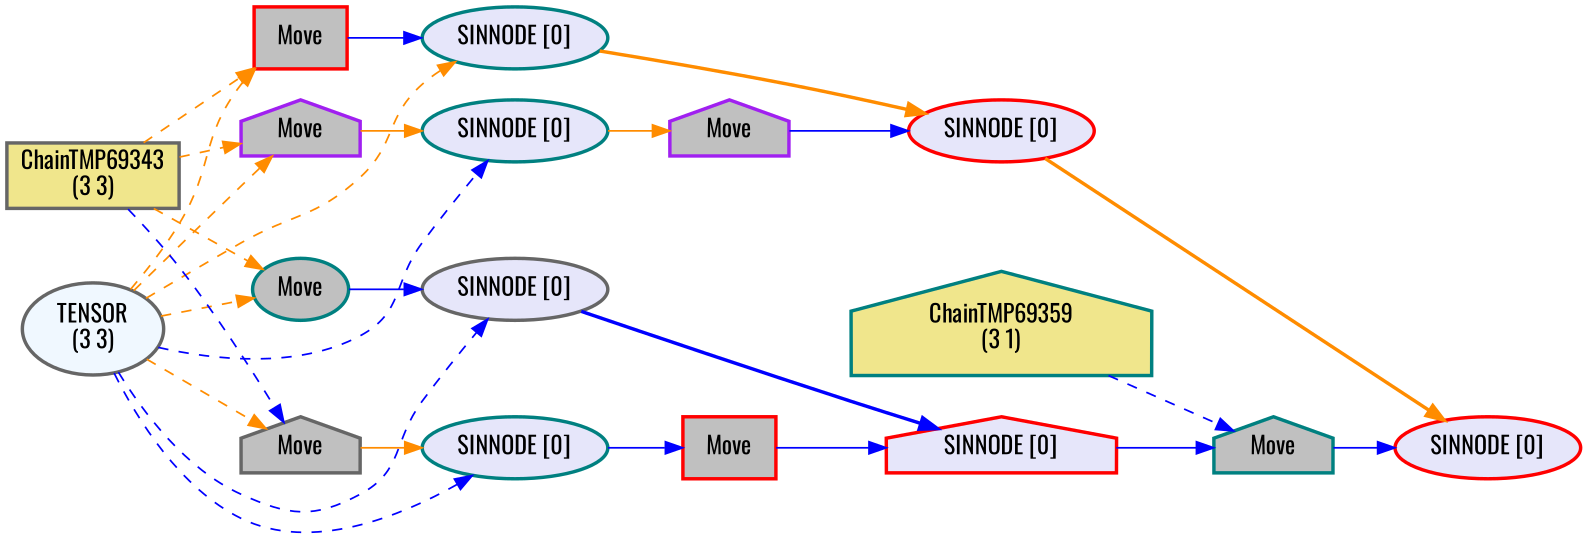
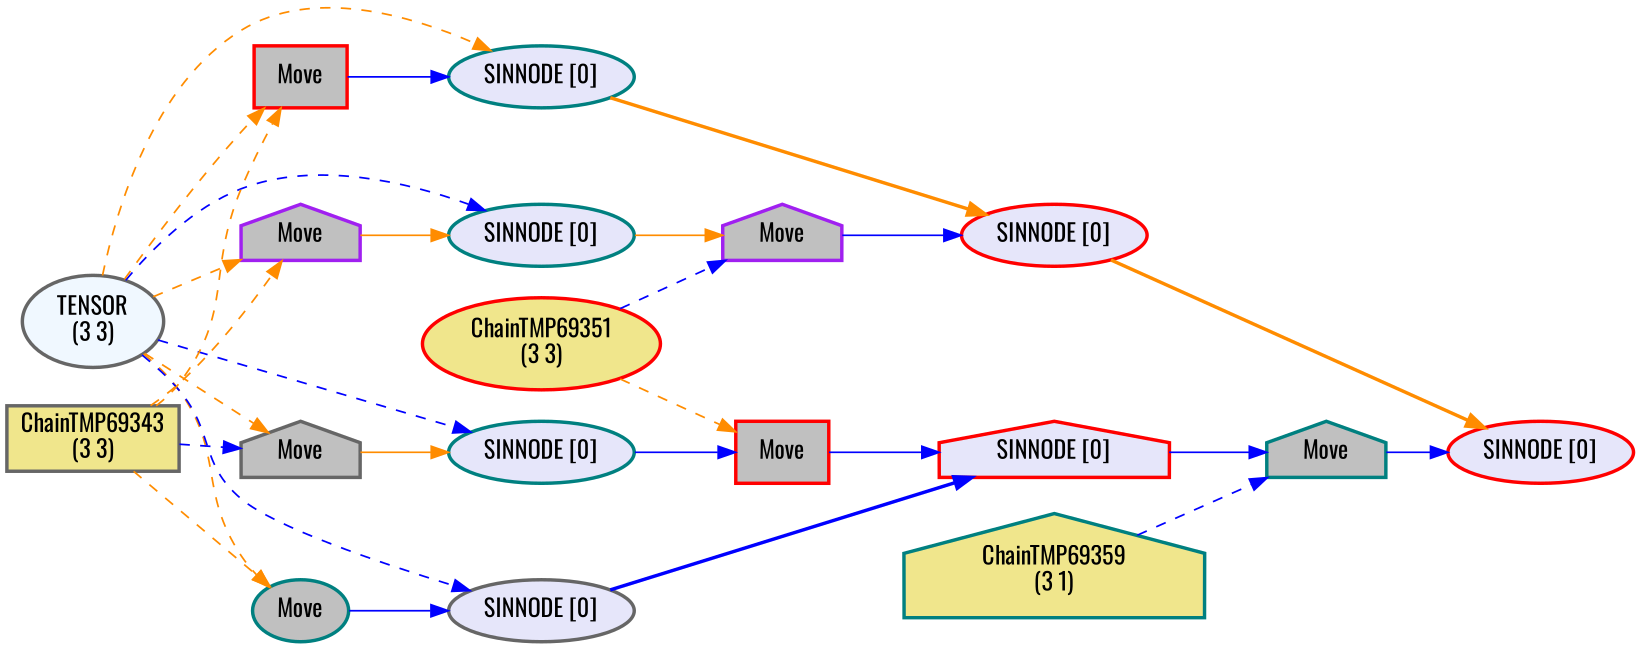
node "ChainTMP69351 (3 3)": added
